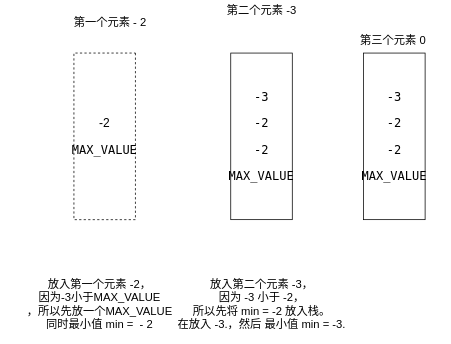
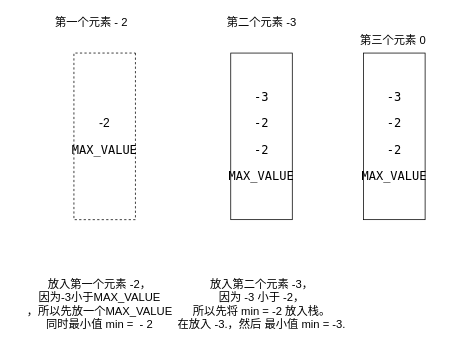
node "第二个元素 -3": moved (261, 10) -> (261, 21)
node "第一个元素 - 2": moved (110, 21) -> (91, 21)
